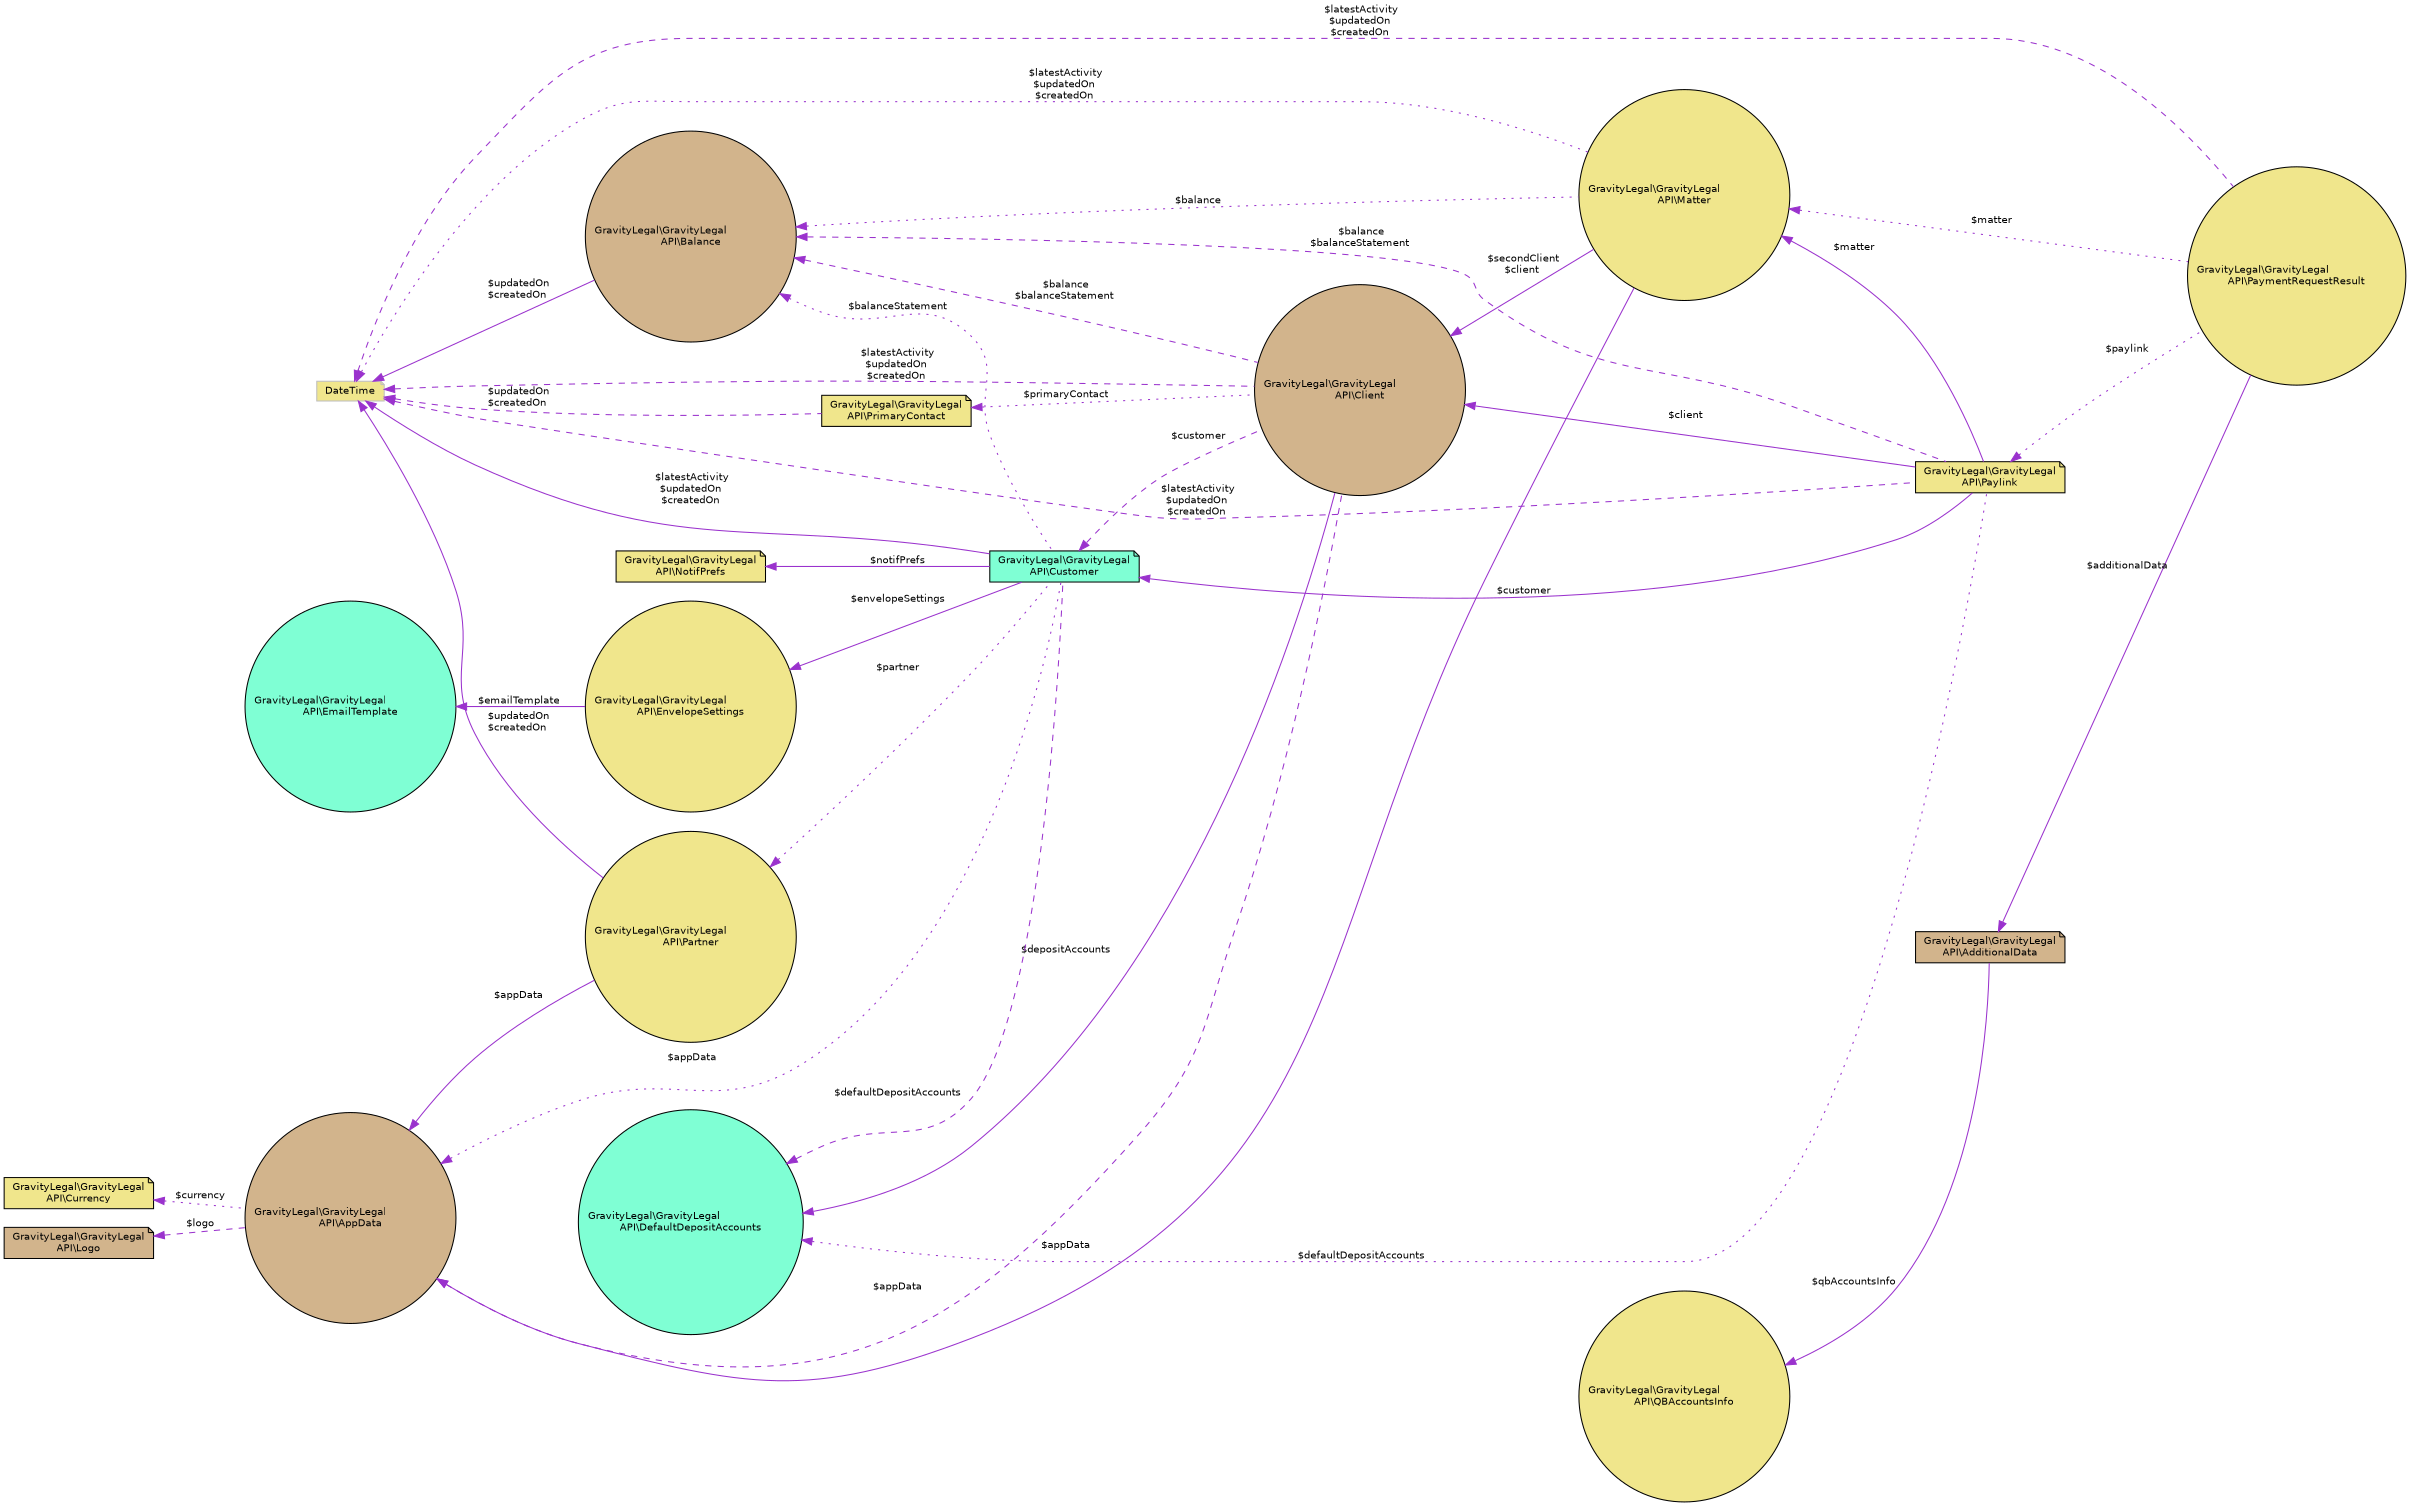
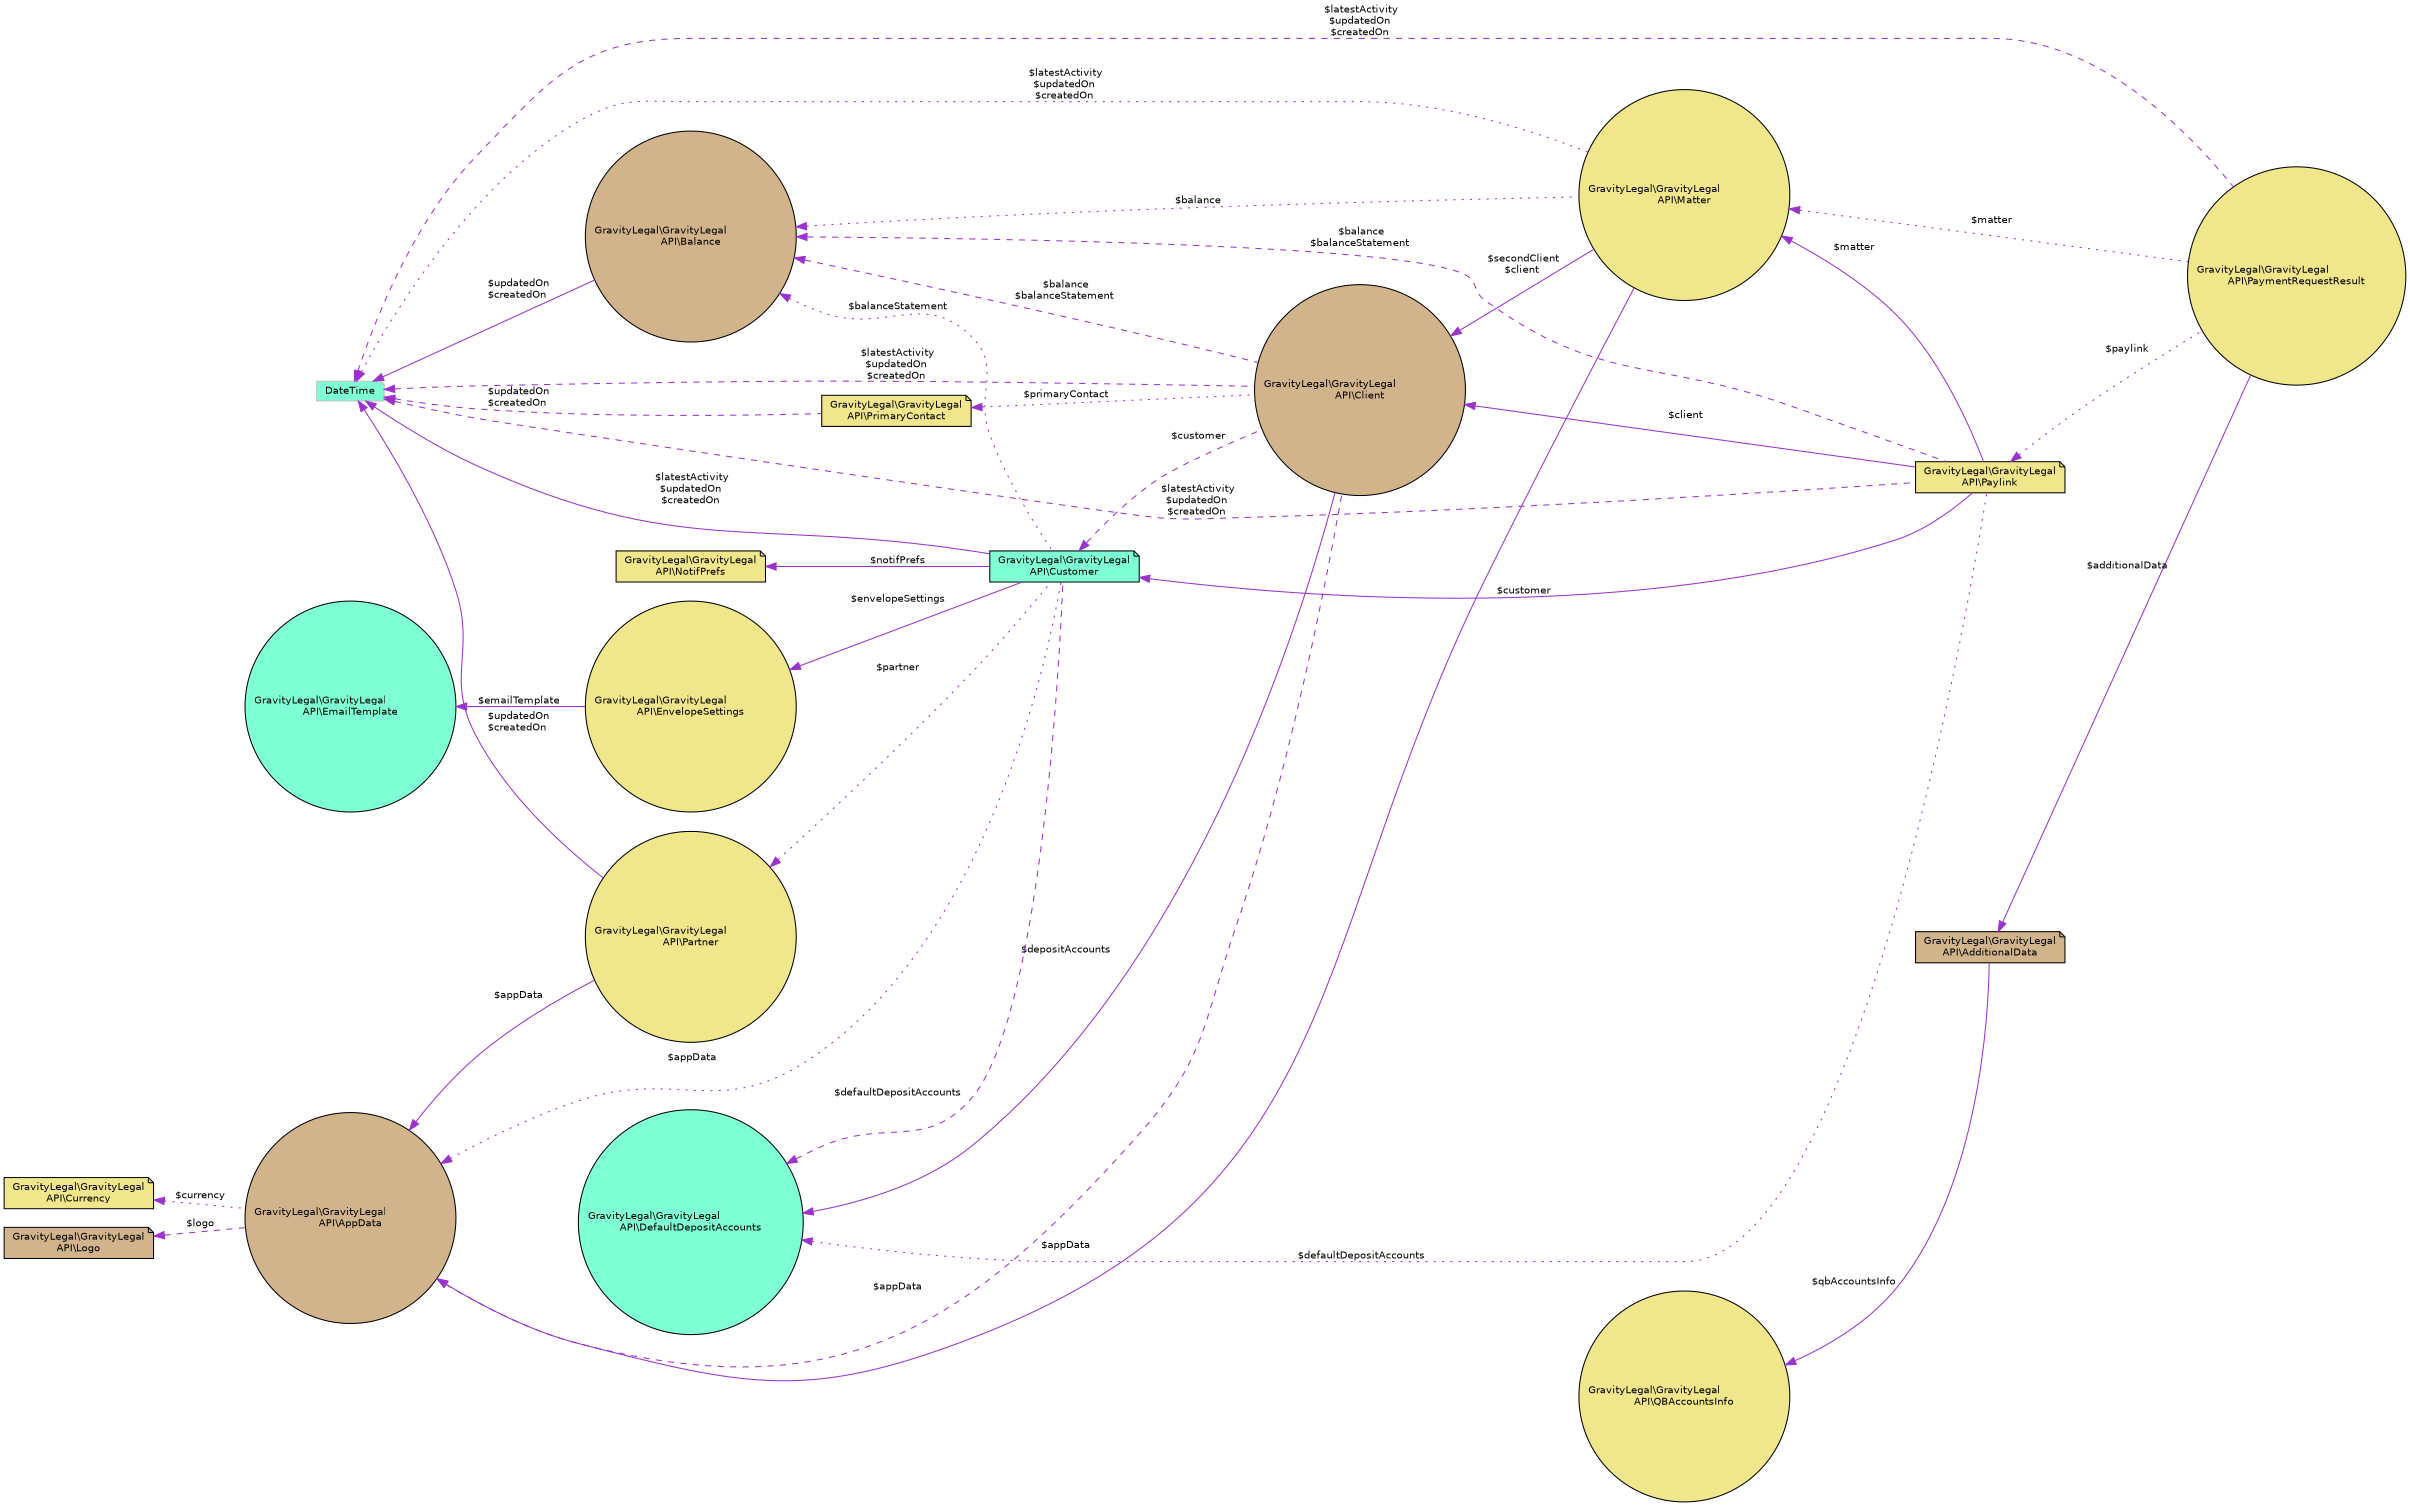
node "DateTime": fillcolor khaki -> aquamarine
